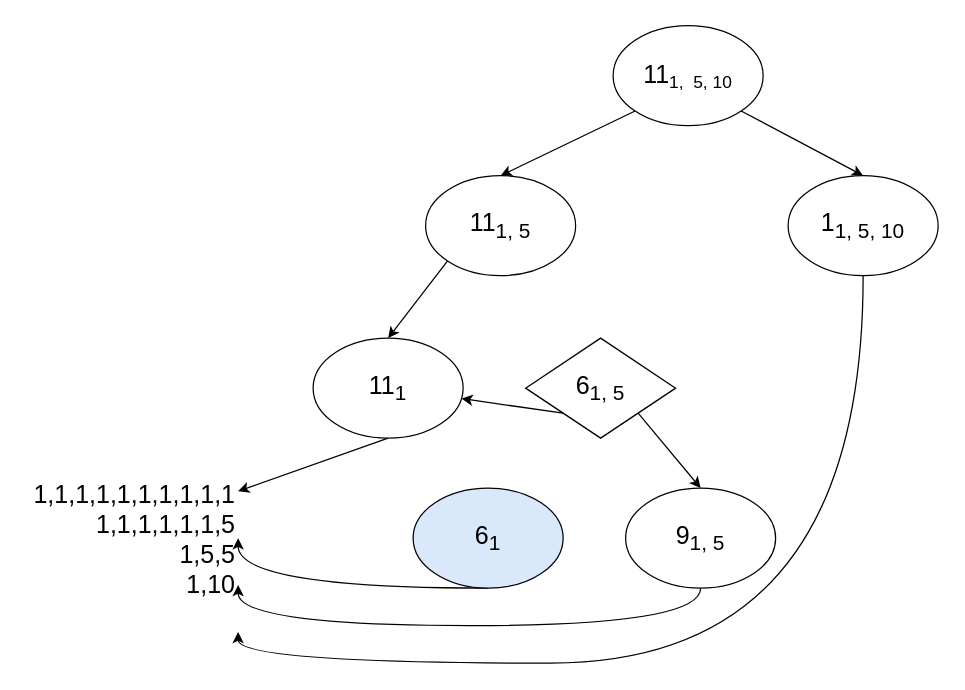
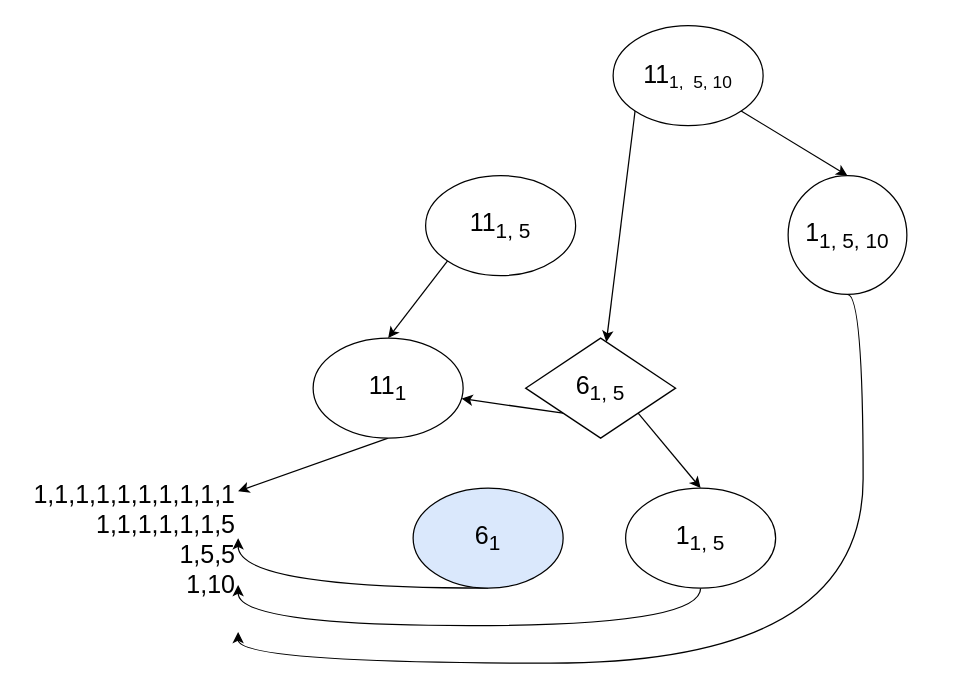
edge "111, 5, 10" -> "111, 5": now "111, 5, 10" -> "61, 5"
node "11, 5, 10": size 150x100 -> 119x119
node "91, 5": label "91, 5" -> "11, 5"
